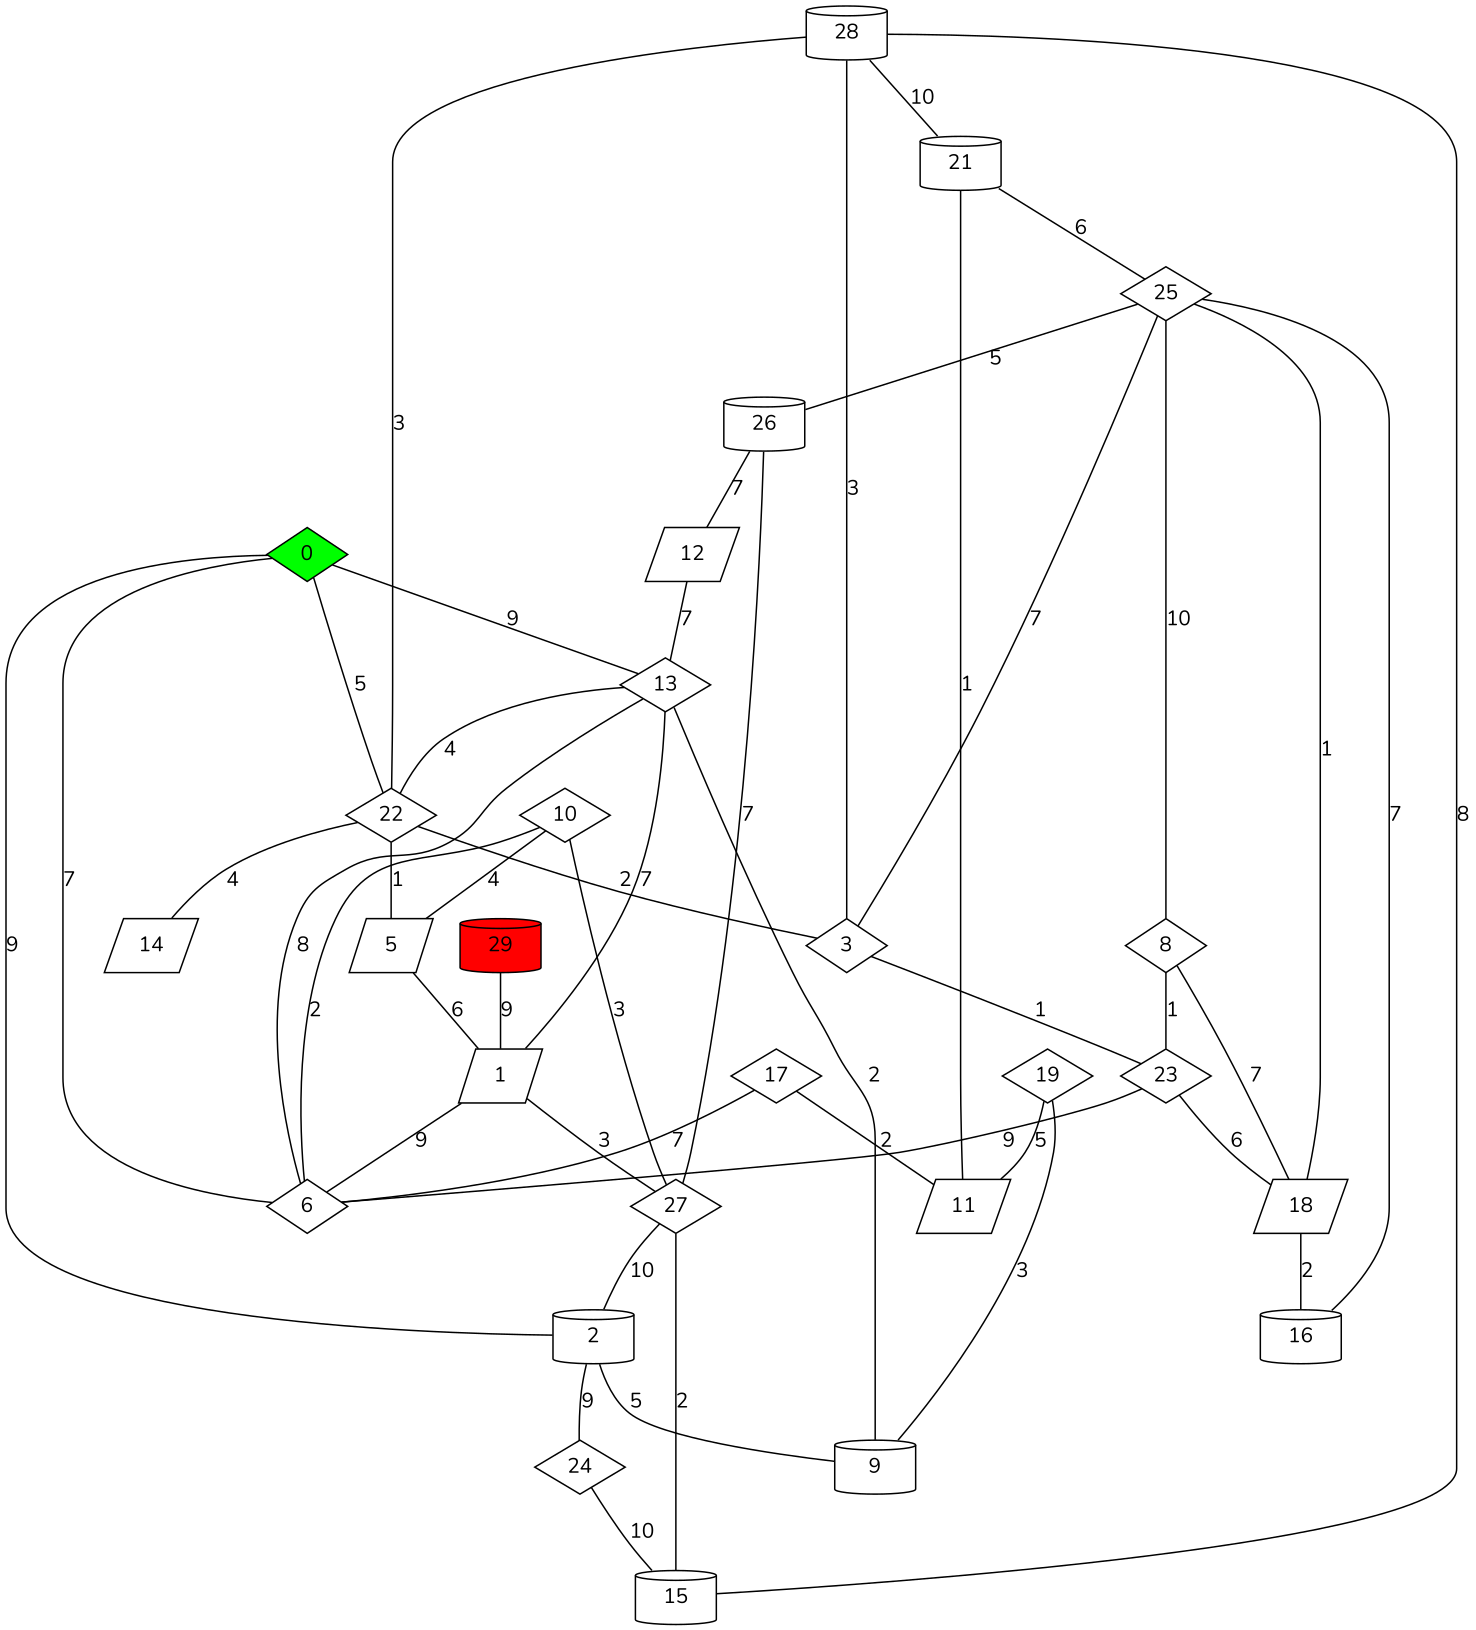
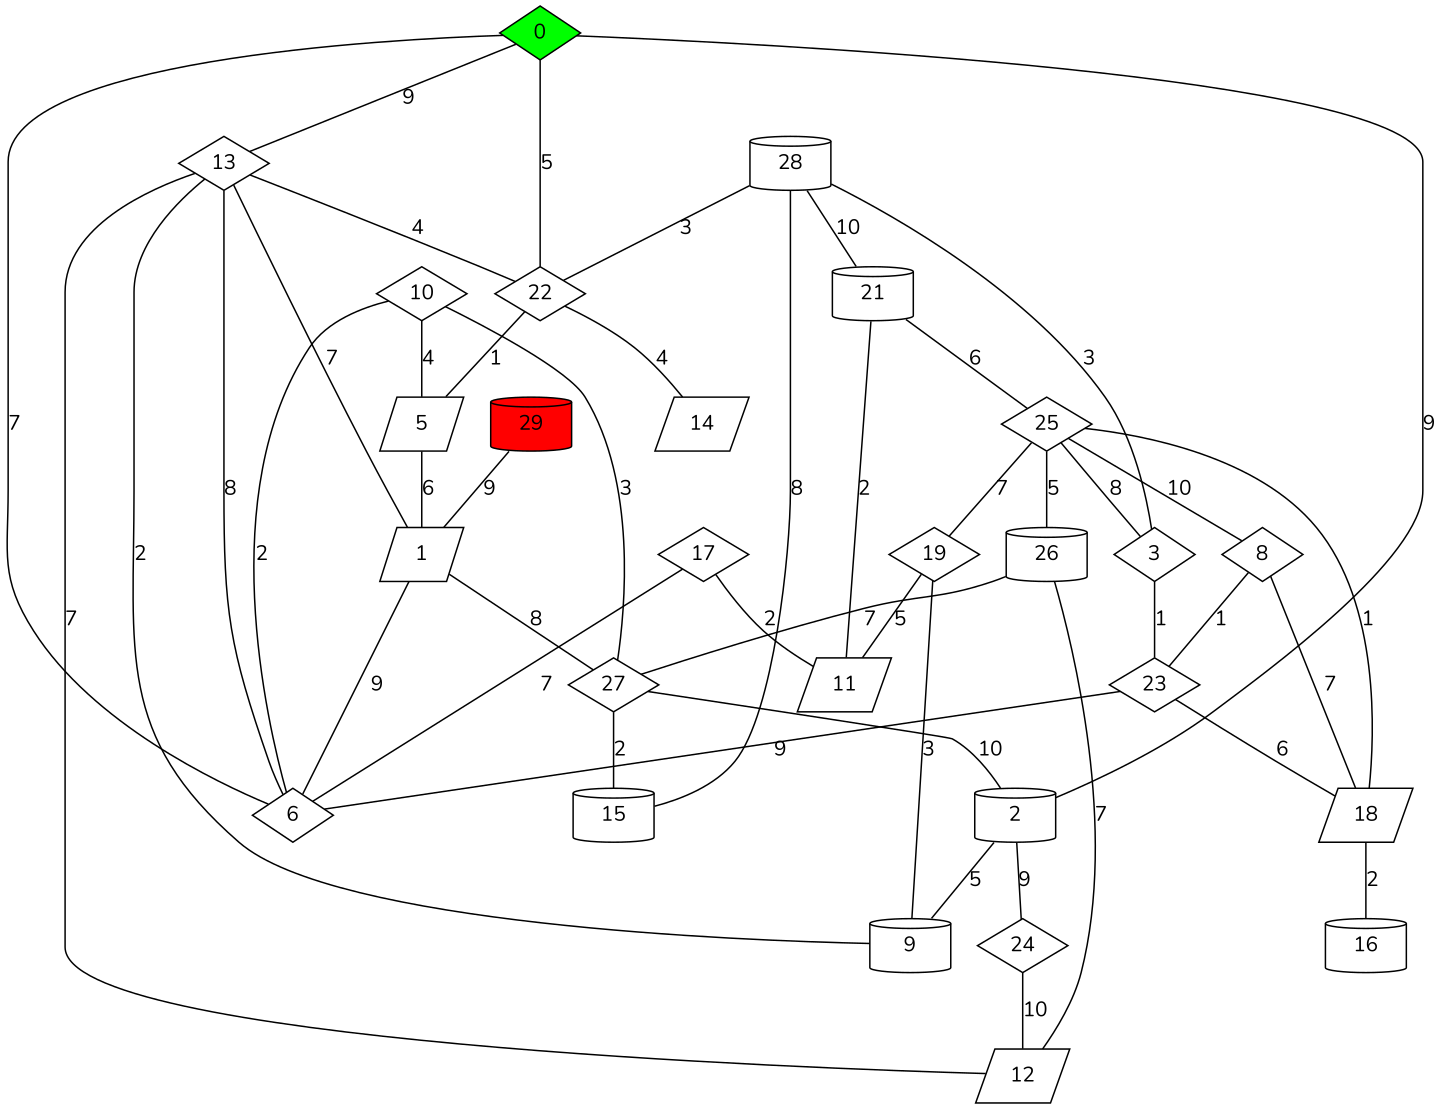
edge "25" -- "3": label "7" -> "8"
edge "21" -- "11": label "1" -> "2"
edge "25" -- "16": now "25" -- "19"
edge "22" -- "3": removed, label "2"
edge "1" -- "27": label "3" -> "8"
edge "24" -- "15": now "24" -- "12"
